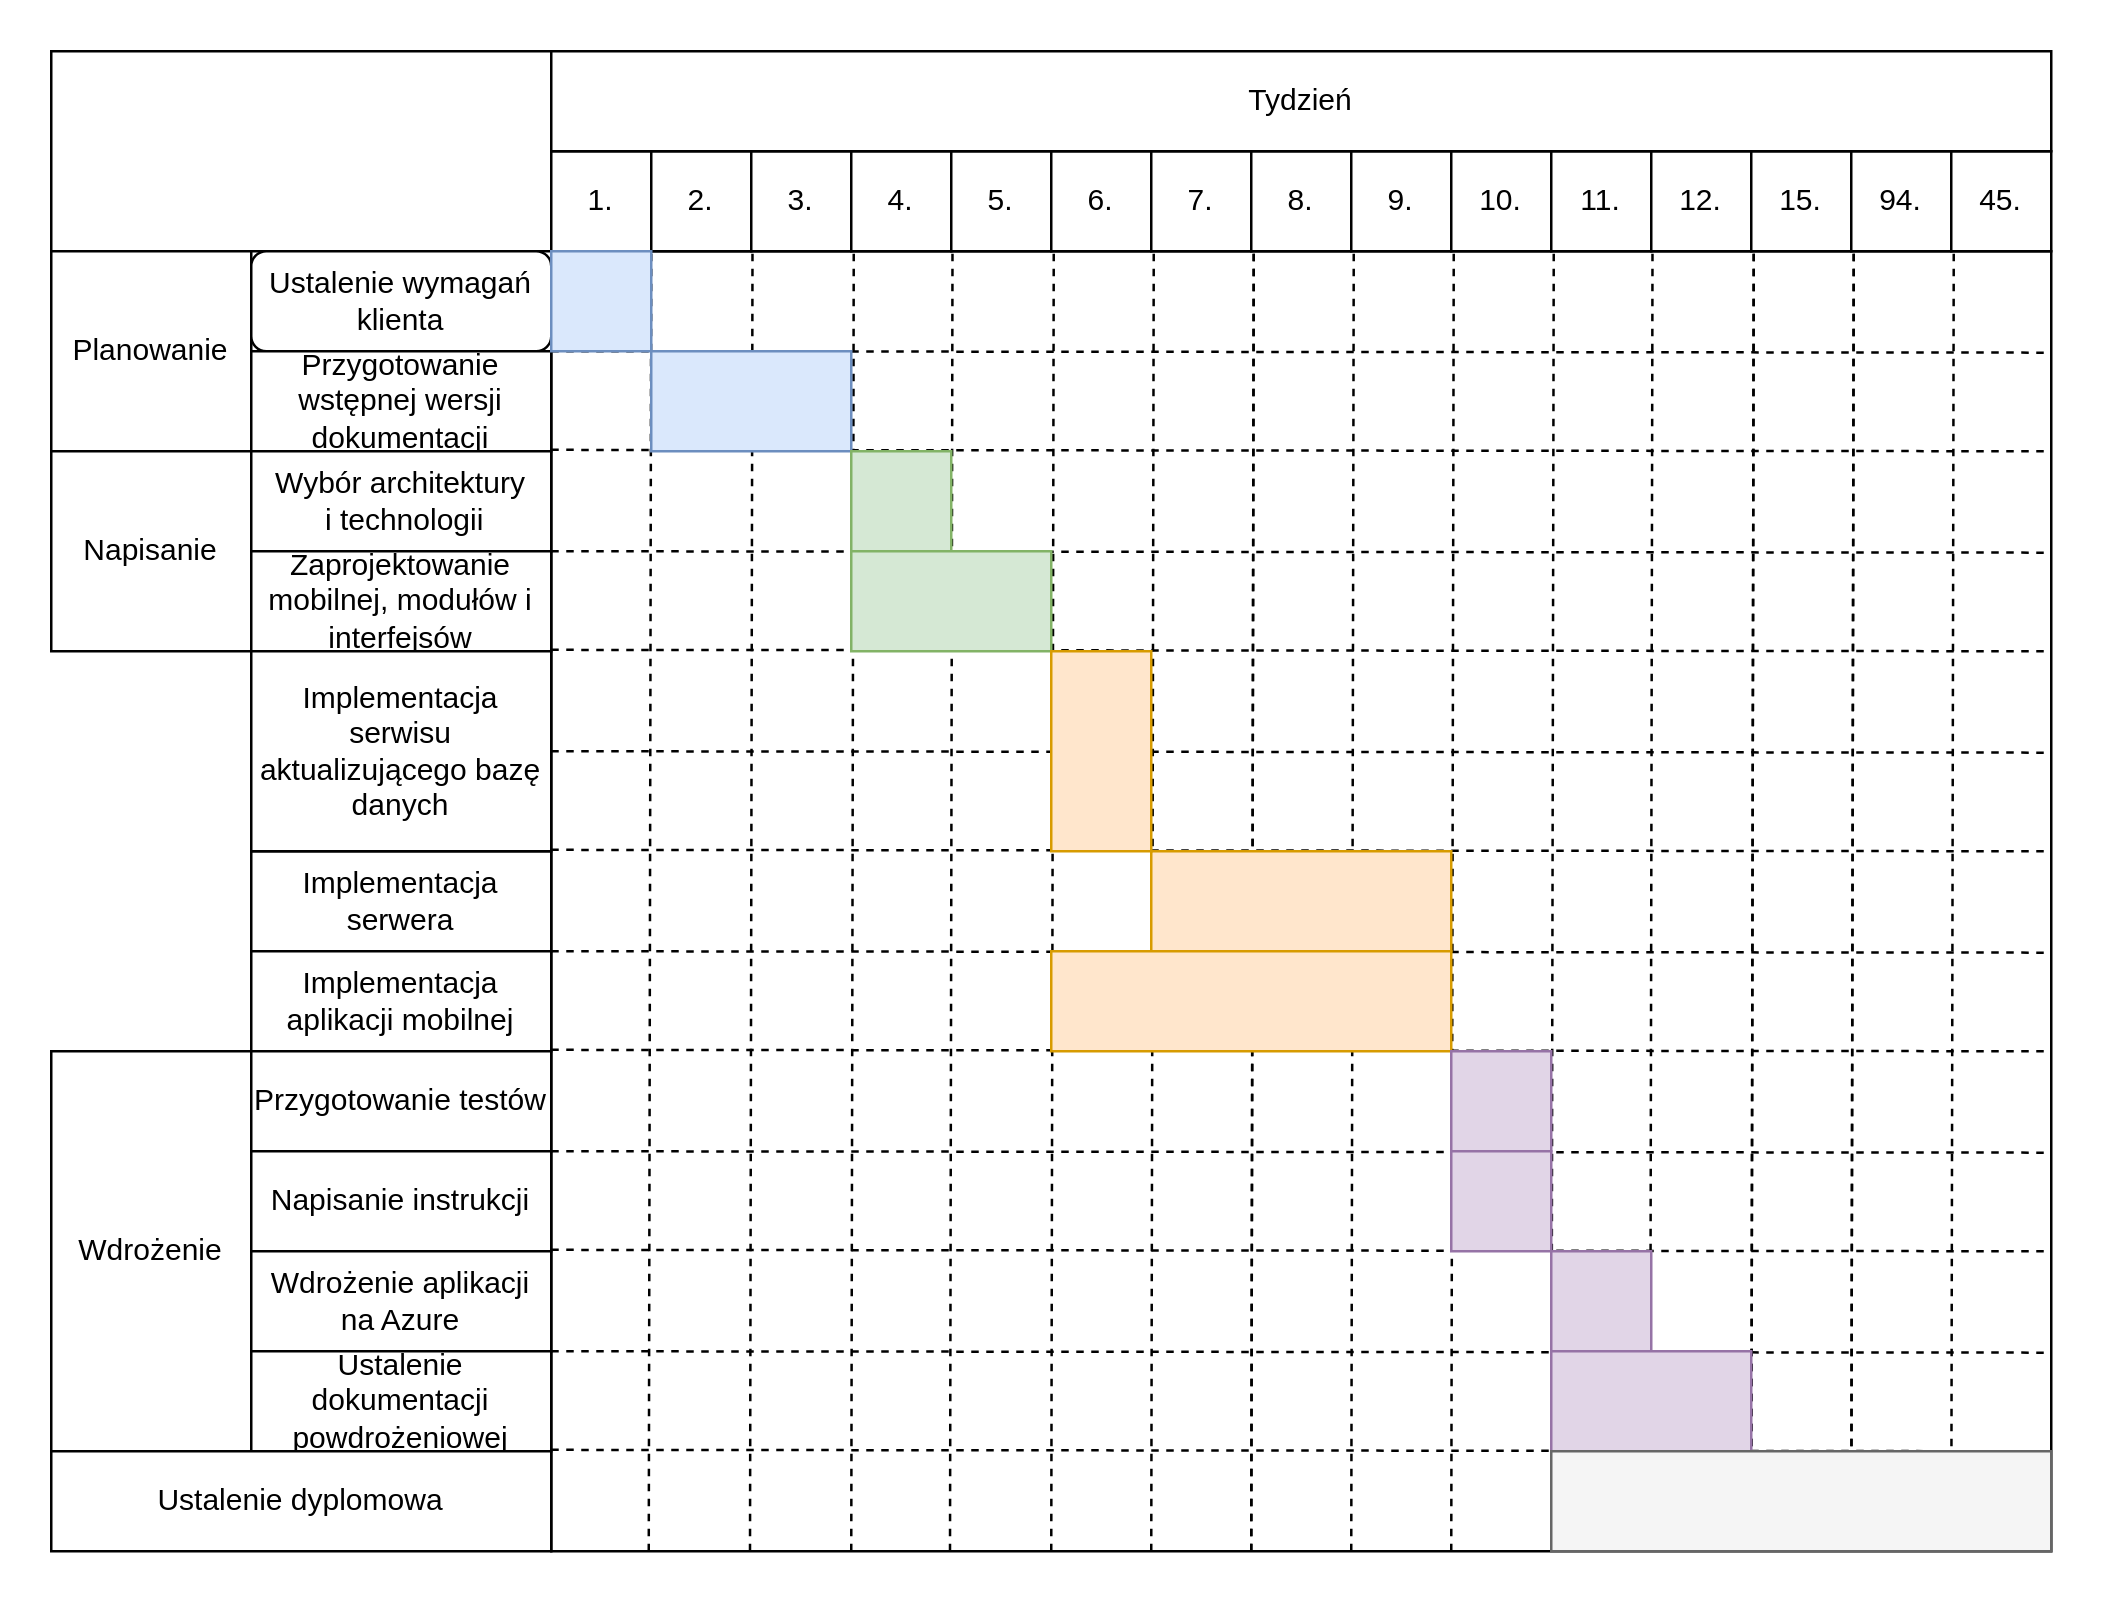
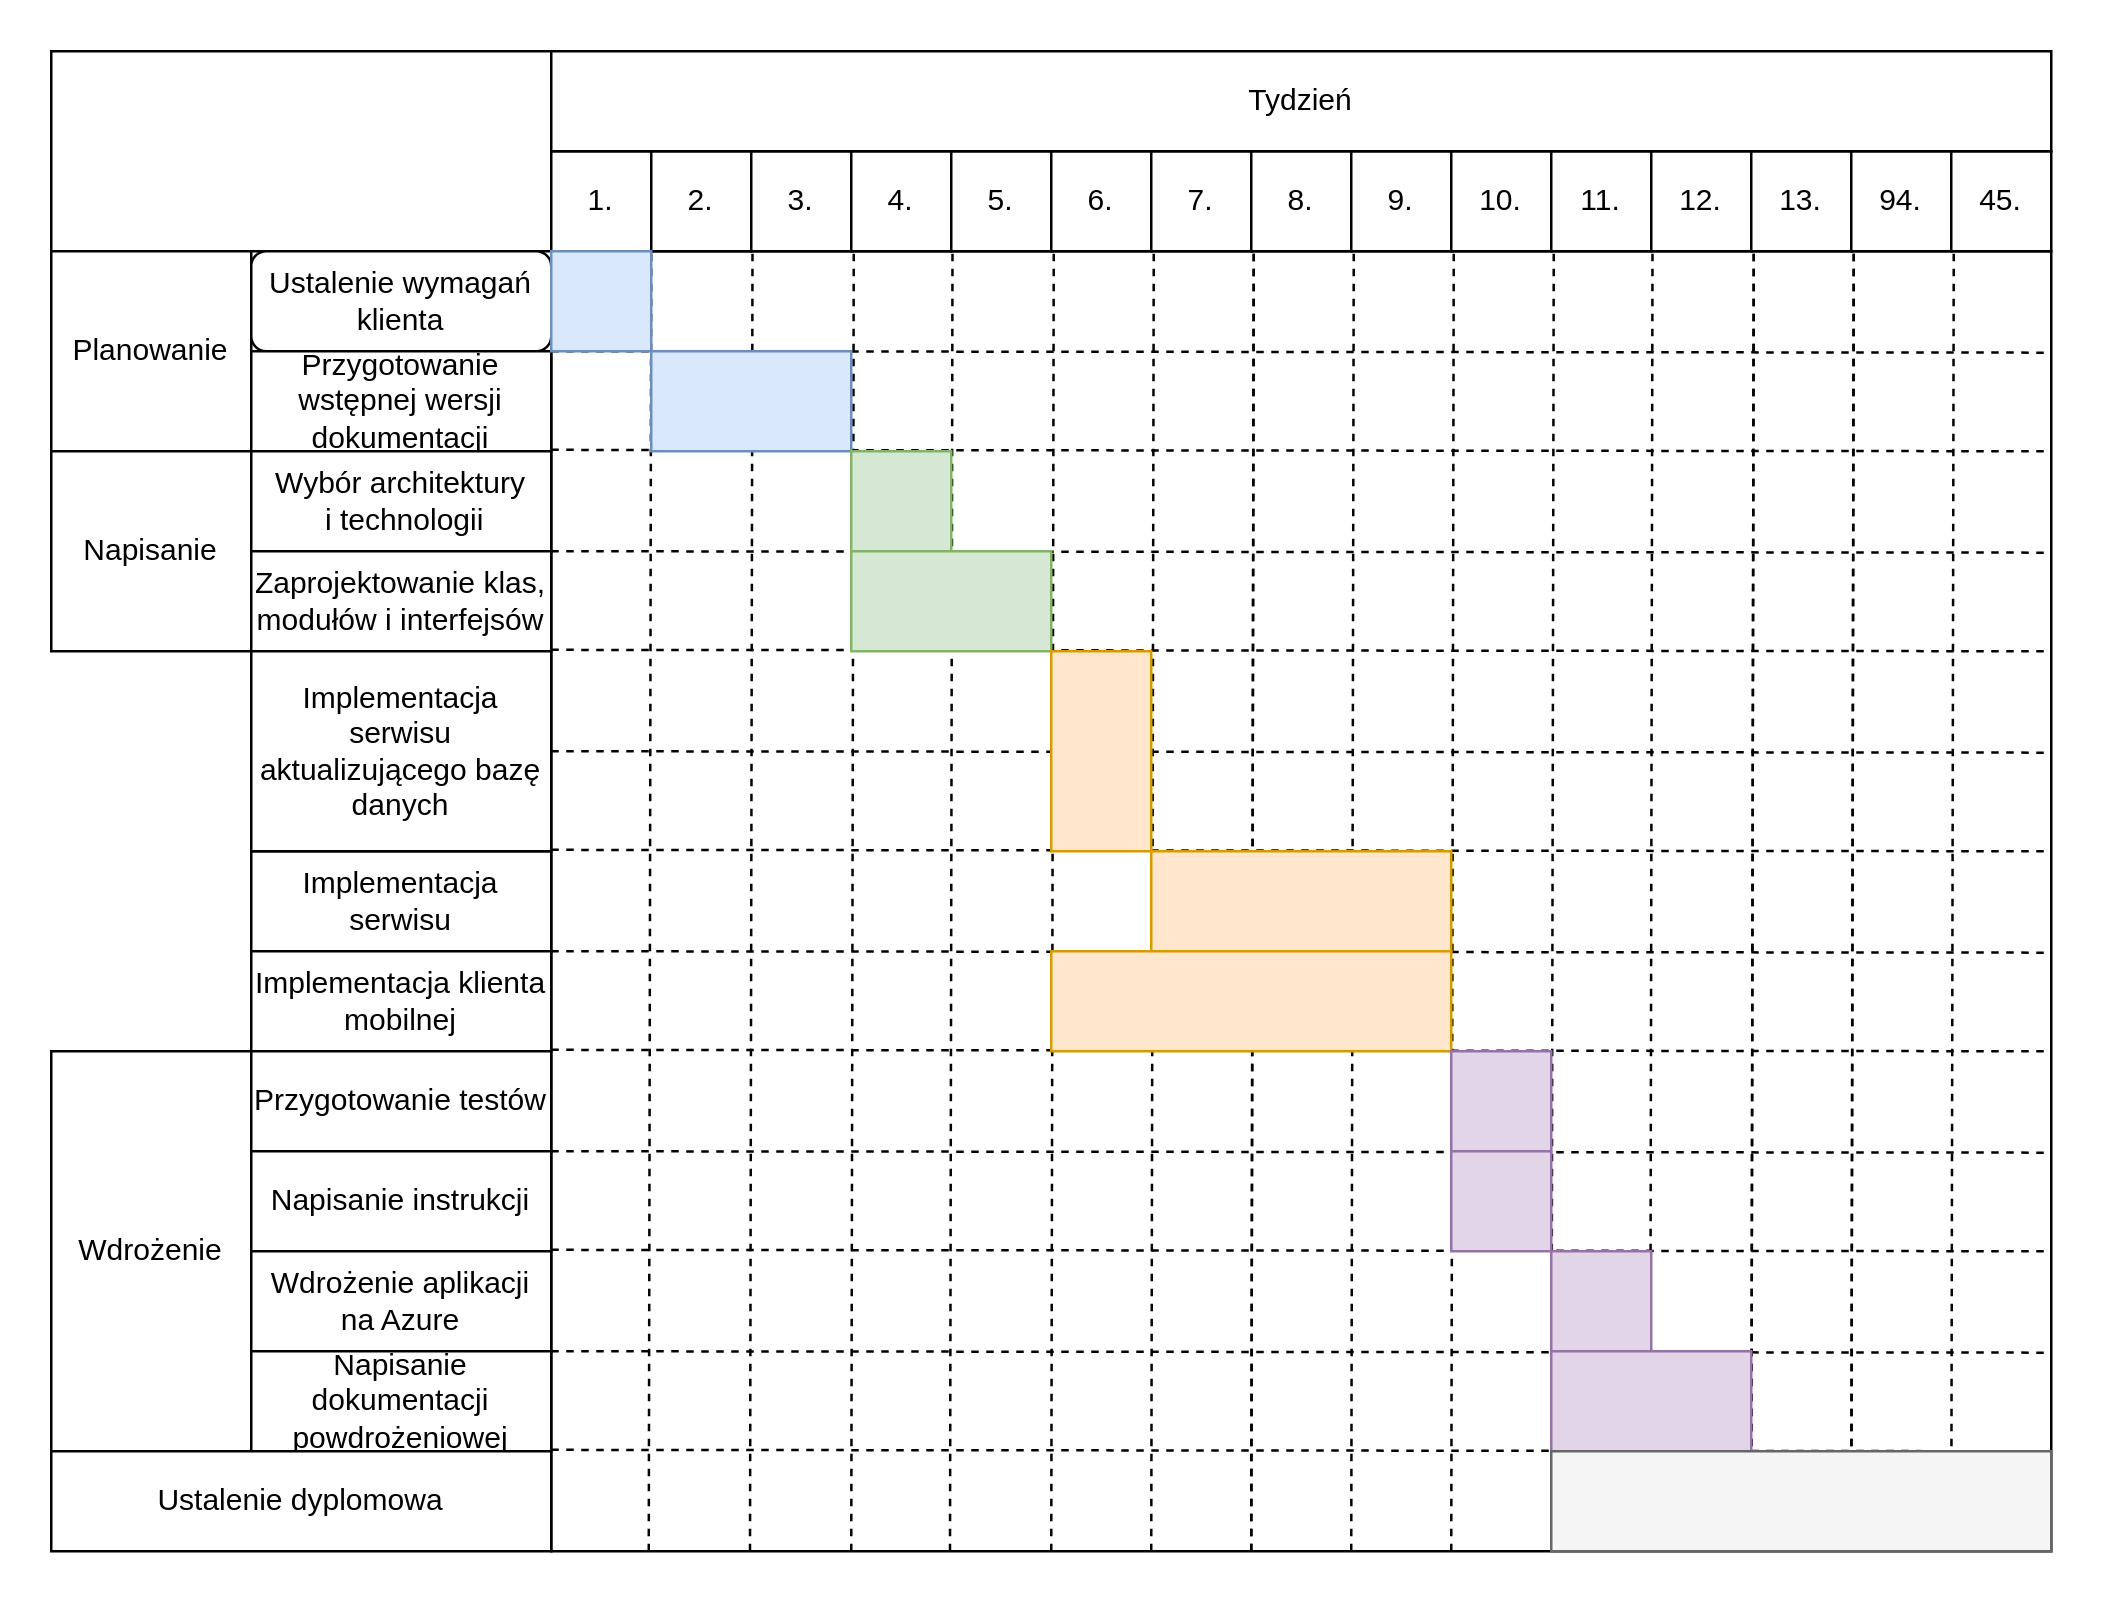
node "15.": label "15." -> "13."
node "Zaprojektowanie mobilnej, modułów i interfejsów": label "Zaprojektowanie mobilnej, modułów i interfejsów" -> "Zaprojektowanie klas, modułów i interfejsów"
node "Implementacja serwera": label "Implementacja serwera" -> "Implementacja serwisu"
node "Implementacja aplikacji mobilnej": label "Implementacja aplikacji mobilnej" -> "Implementacja klienta mobilnej"
node "Ustalenie dokumentacji powdrożeniowej": label "Ustalenie dokumentacji powdrożeniowej" -> "Napisanie dokumentacji powdrożeniowej"
